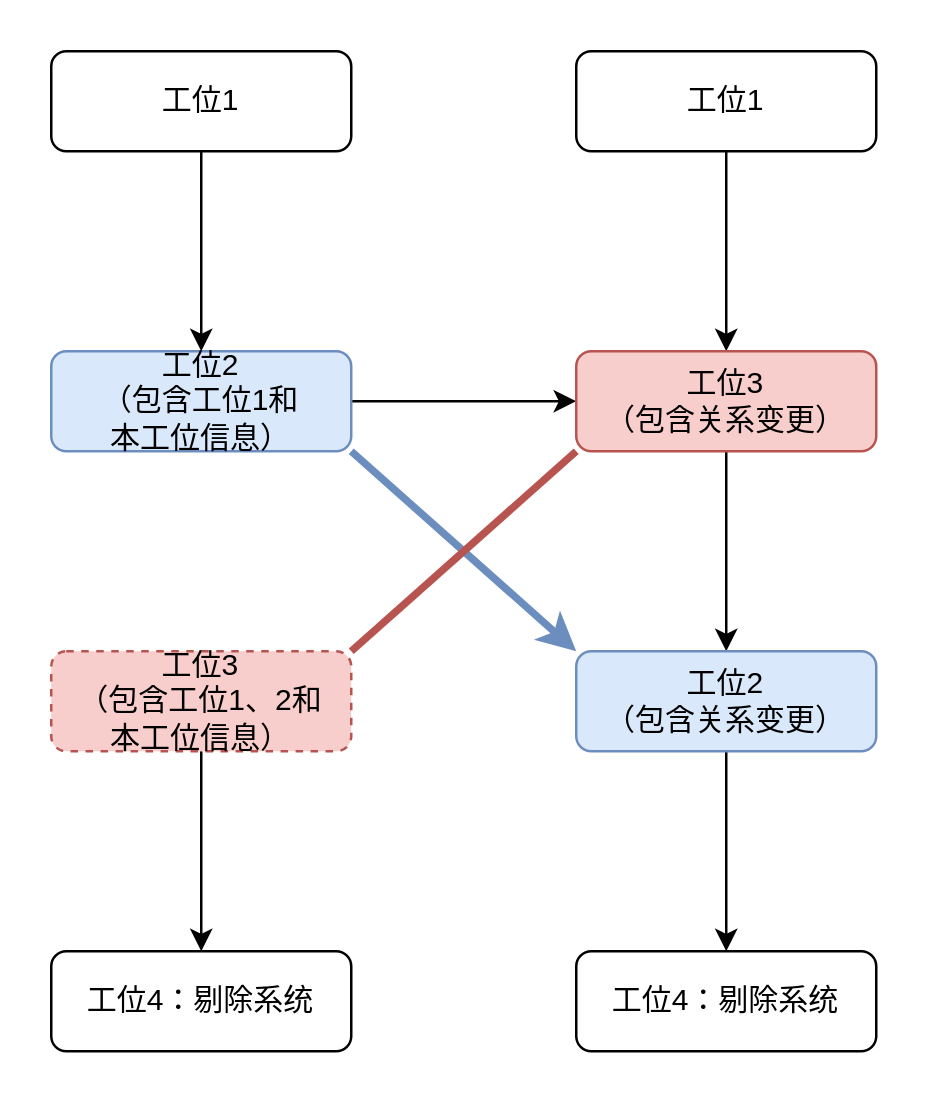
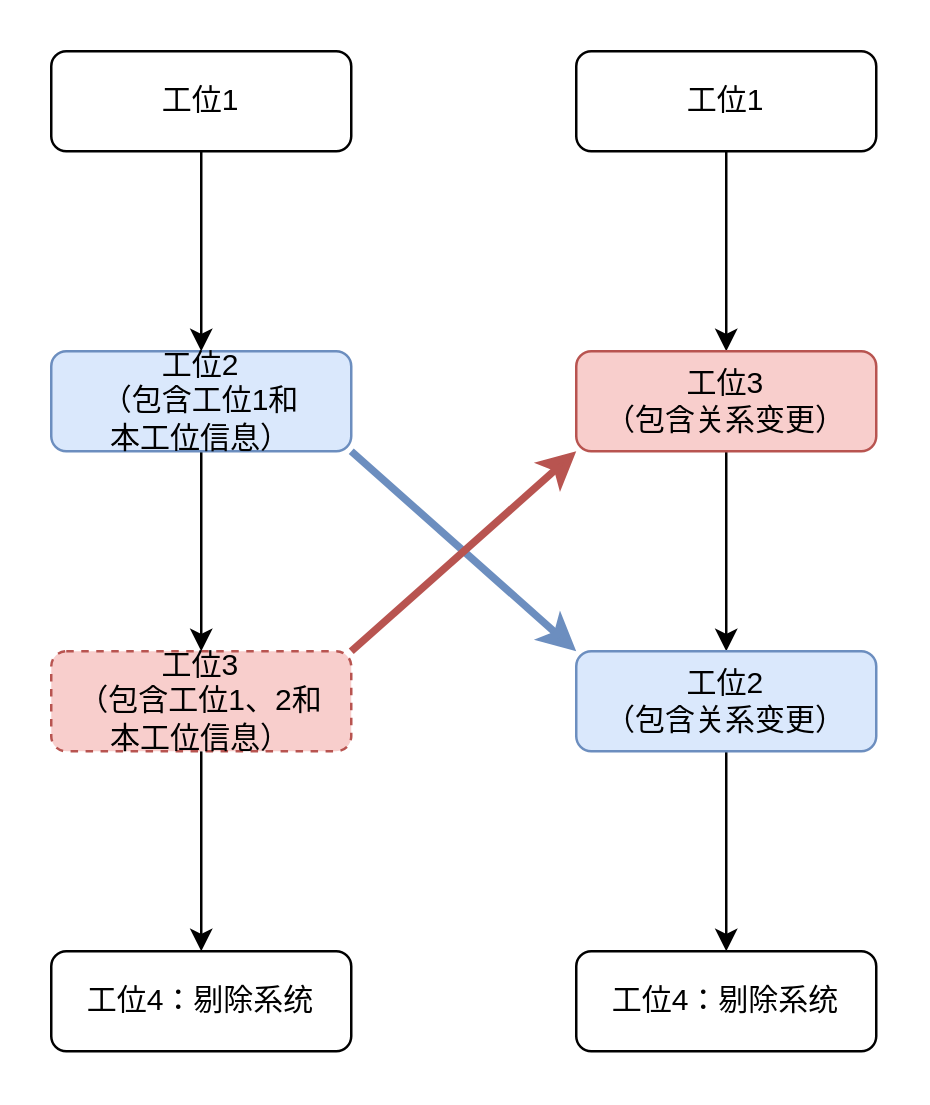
edge "工位2 （包含工位1和 本工位信息）" -> "工位3 （包含关系变更）": now "工位2 （包含工位1和 本工位信息）" -> "工位3 （包含工位1、2和 本工位信息）"
edge "工位3 （包含关系变更）" -- "工位3 （包含工位1、2和 本工位信息）": arrowhead none -> classic
